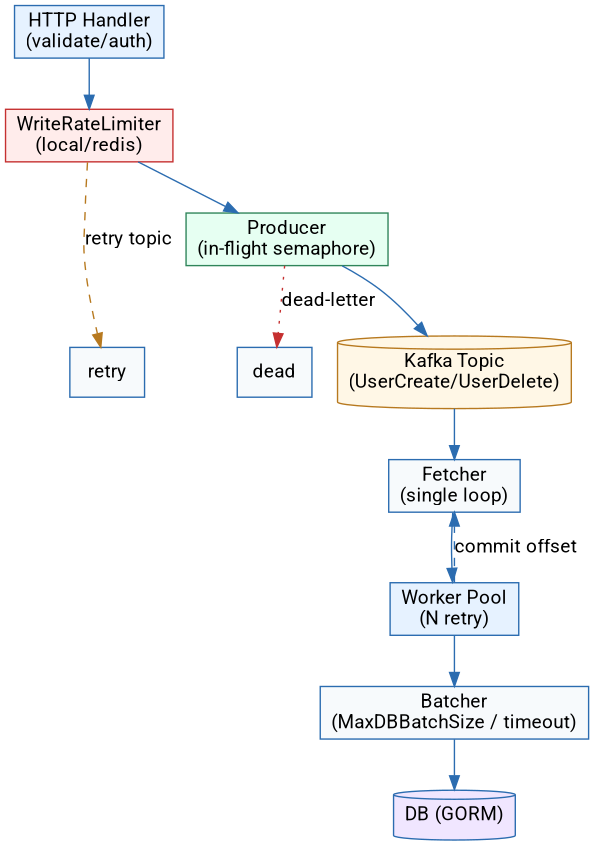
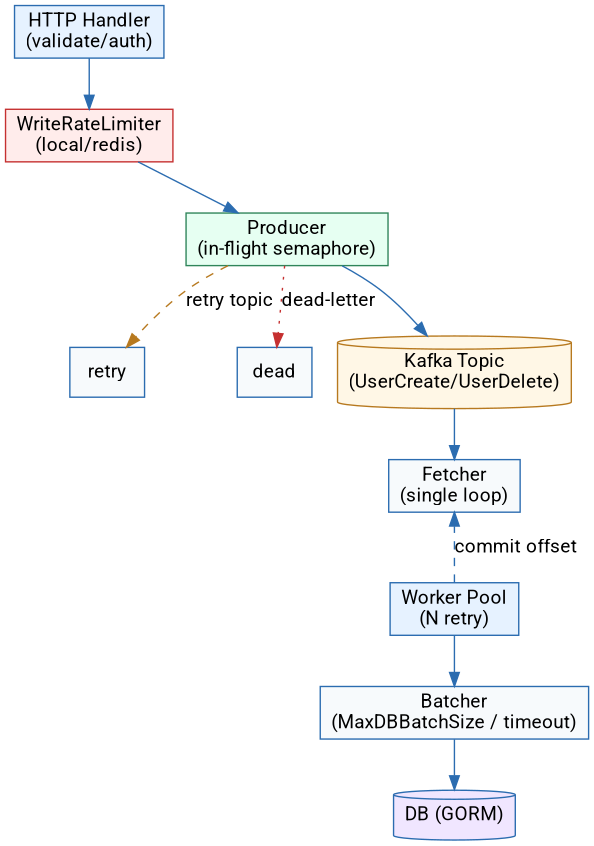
edge "WriteRateLimiter (local/redis)" -> "retry": now "Producer (in-flight semaphore)" -> "retry"
edge "Fetcher (single loop)" -> "Worker Pool (N retry)": removed
